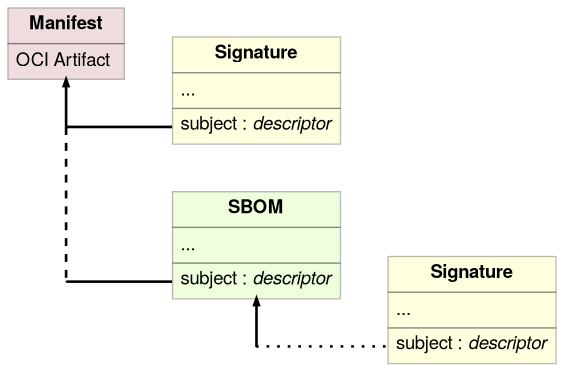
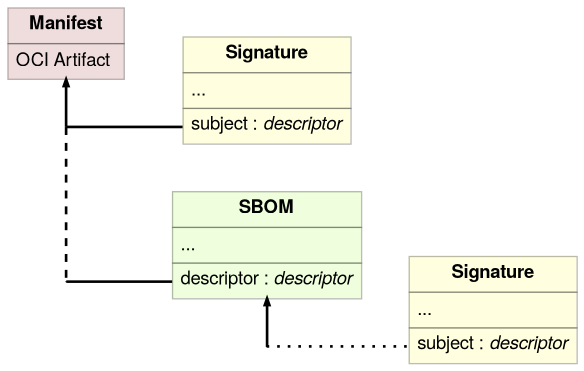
node "SBOM": text "subject :" -> "descriptor :"
